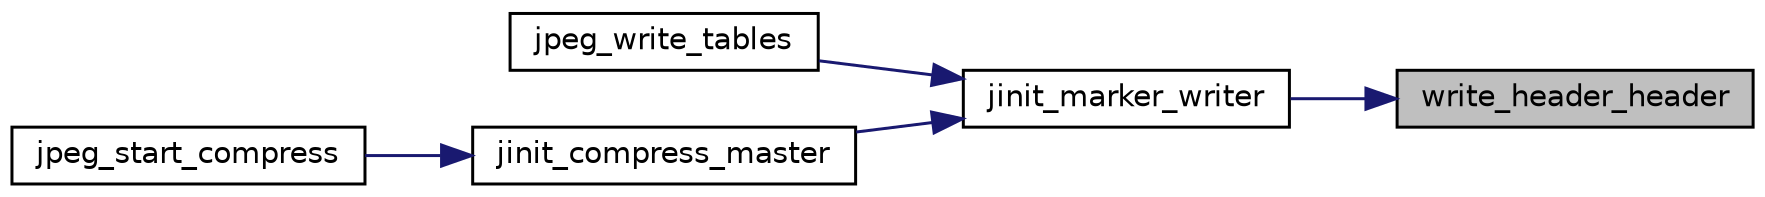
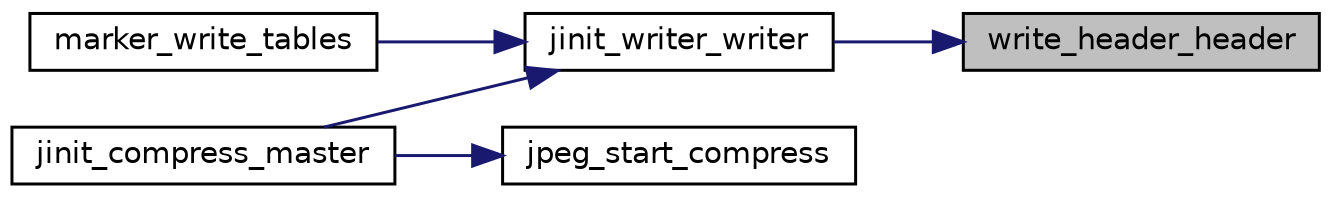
node "jpeg_write_tables": label "jpeg_write_tables" -> "marker_write_tables"
node "jinit_marker_writer": label "jinit_marker_writer" -> "jinit_writer_writer"
edge "jpeg_start_compress" -> "jinit_compress_master": reversed
